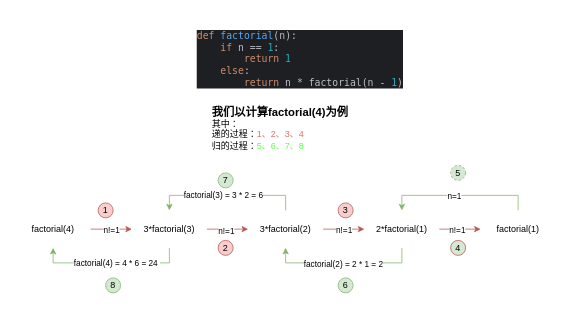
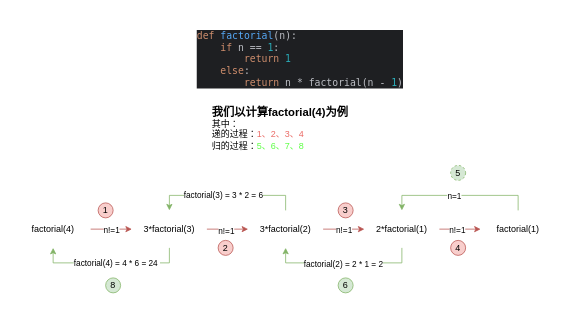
node "7": removed
node "4": fillcolor #d5e8d4 -> #f8cecc
